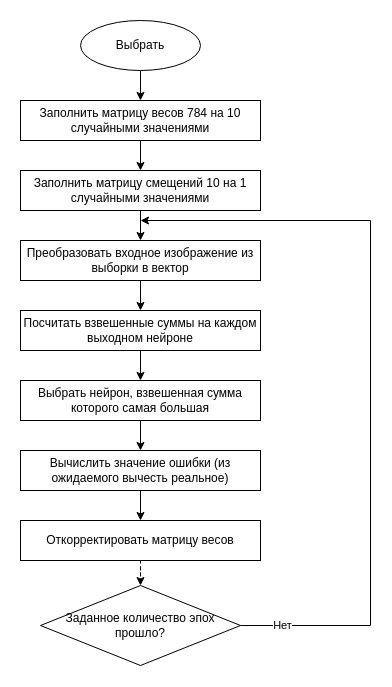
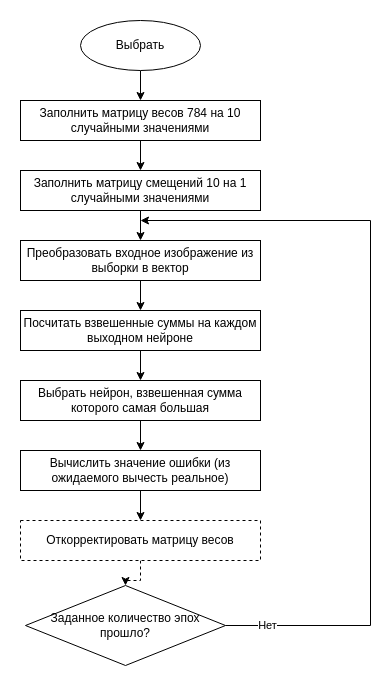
node "Откорректировать матрицу весов": style solid -> dashed
node "Заданное количество эпох прошло?": moved (141, 626) -> (126, 626)
